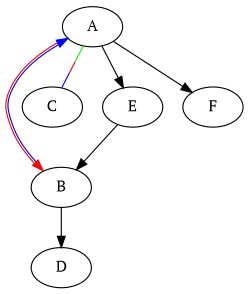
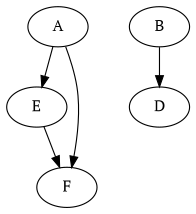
edge "A" -- "B": removed
node "C": removed
edge "E" -> "B": now "E" -> "F"
